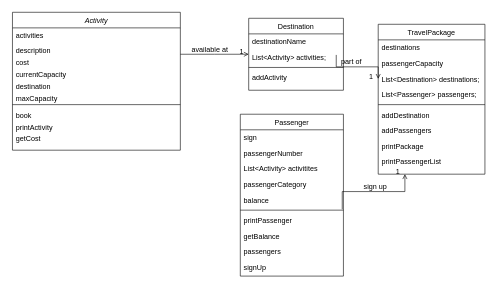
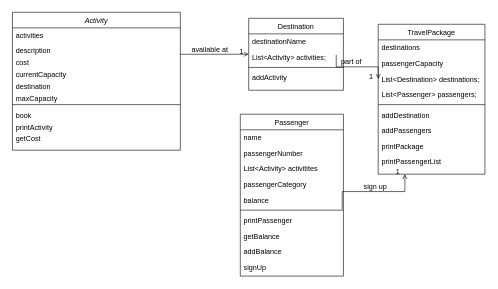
node "sign": label "sign" -> "name"
node "passengers": label "passengers" -> "addBalance"
